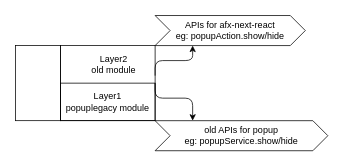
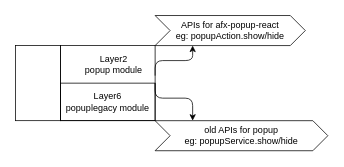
node "APIs for afx-next-react eg: popupAction.show/hide": label "APIs for afx-next-react eg: popupAction.show/hide" -> "APIs for afx-popup-react eg: popupAction.show/hide"
node "Layer2 old module": label "Layer2 old module" -> "Layer2 popup module"
node "Layer1 popuplegacy module": label "Layer1 popuplegacy module" -> "Layer6 popuplegacy module"
